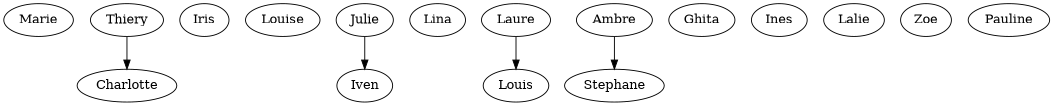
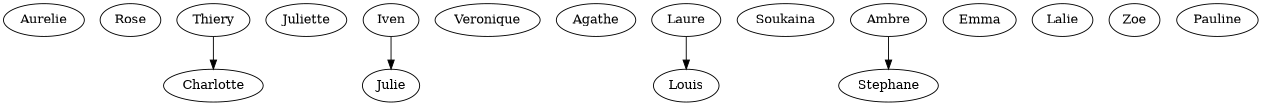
node "Marie": removed
node "Aurelie": added
node "Rose": added
node "Iris": removed
node "Louise": removed
node "Juliette": added
node "Lina": removed
node "Veronique": added
node "Agathe": added
node "Ghita": removed
node "Ines": removed
node "Soukaina": added
node "Emma": added
edge "Julie" -> "Iven": reversed
